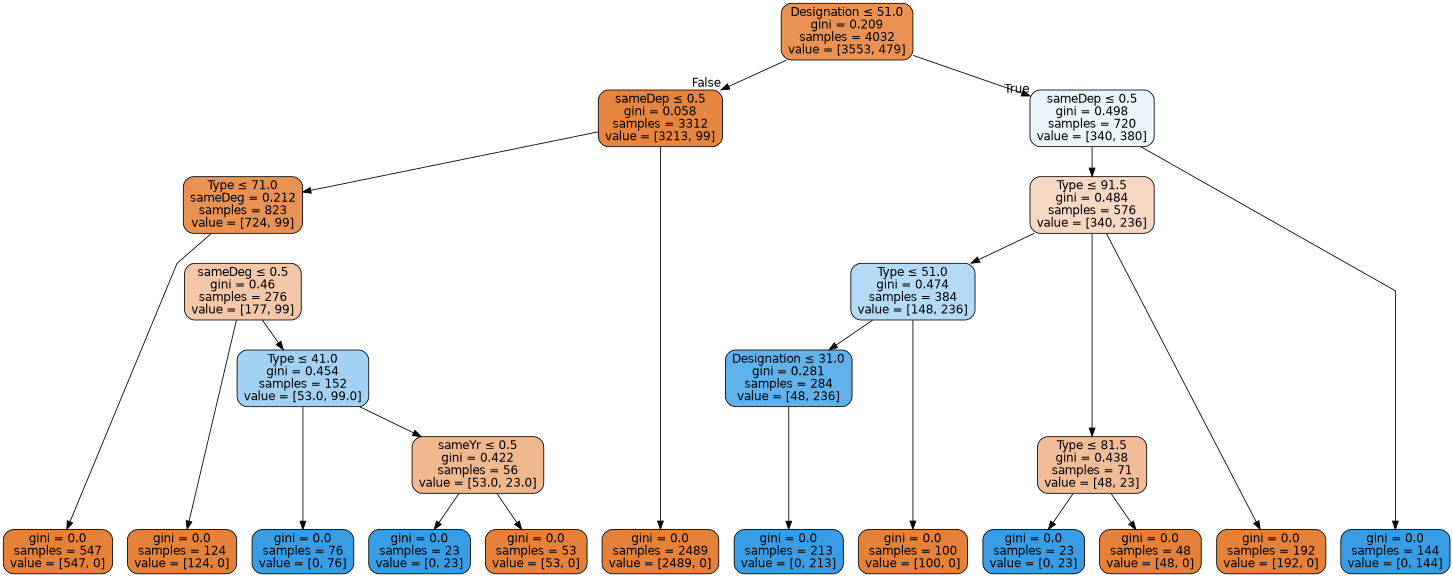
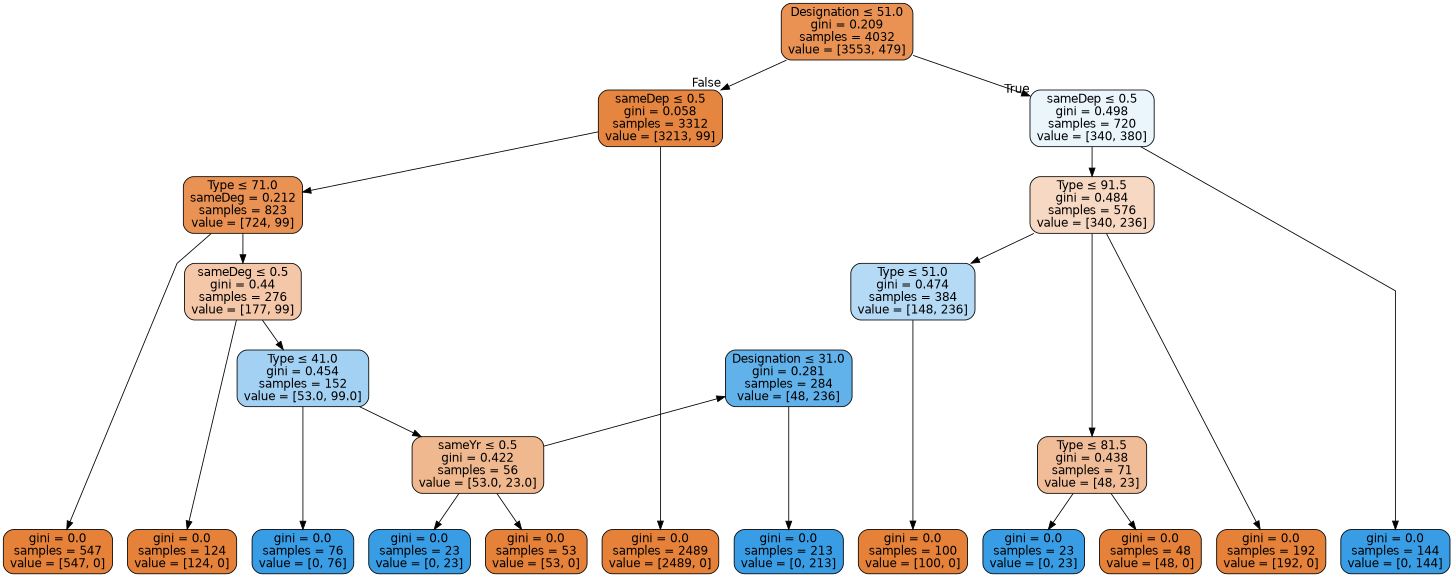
edge "Type ≤ 71.0" -> "sameDeg ≤ 0.5": added
node "sameDeg ≤ 0.5": text "gini = 0.46" -> "gini = 0.44"
edge "Type ≤ 51.0" -> "Designation ≤ 31.0": now "sameYr ≤ 0.5" -> "Designation ≤ 31.0"
